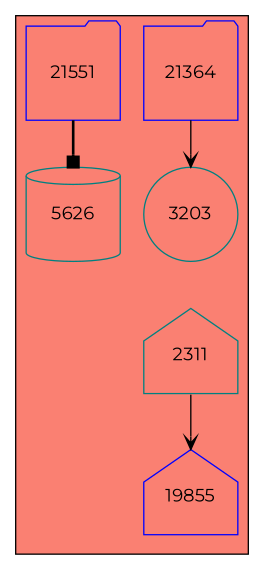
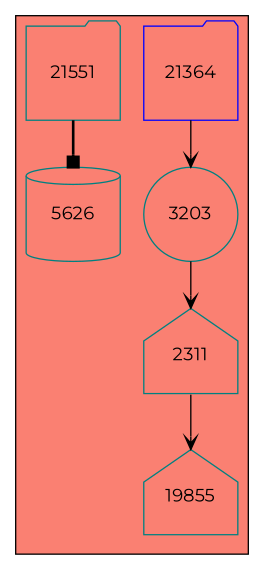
node "21551": color blue -> teal
edge "3203" -> "2311": added
node "19855": color blue -> teal
